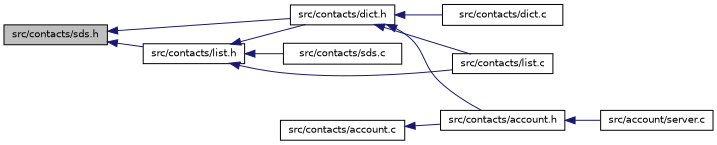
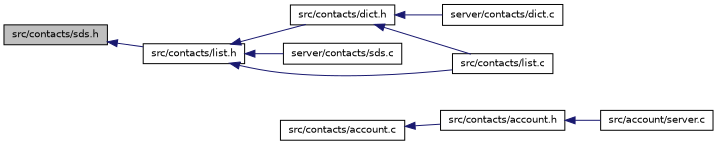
node "src/contacts/dict.c": label "src/contacts/dict.c" -> "server/contacts/dict.c"
edge "src/contacts/dict.h" -> "src/contacts/sds.h": removed
node "src/contacts/sds.c": label "src/contacts/sds.c" -> "server/contacts/sds.c"
edge "src/contacts/account.h" -> "src/contacts/dict.h": removed
